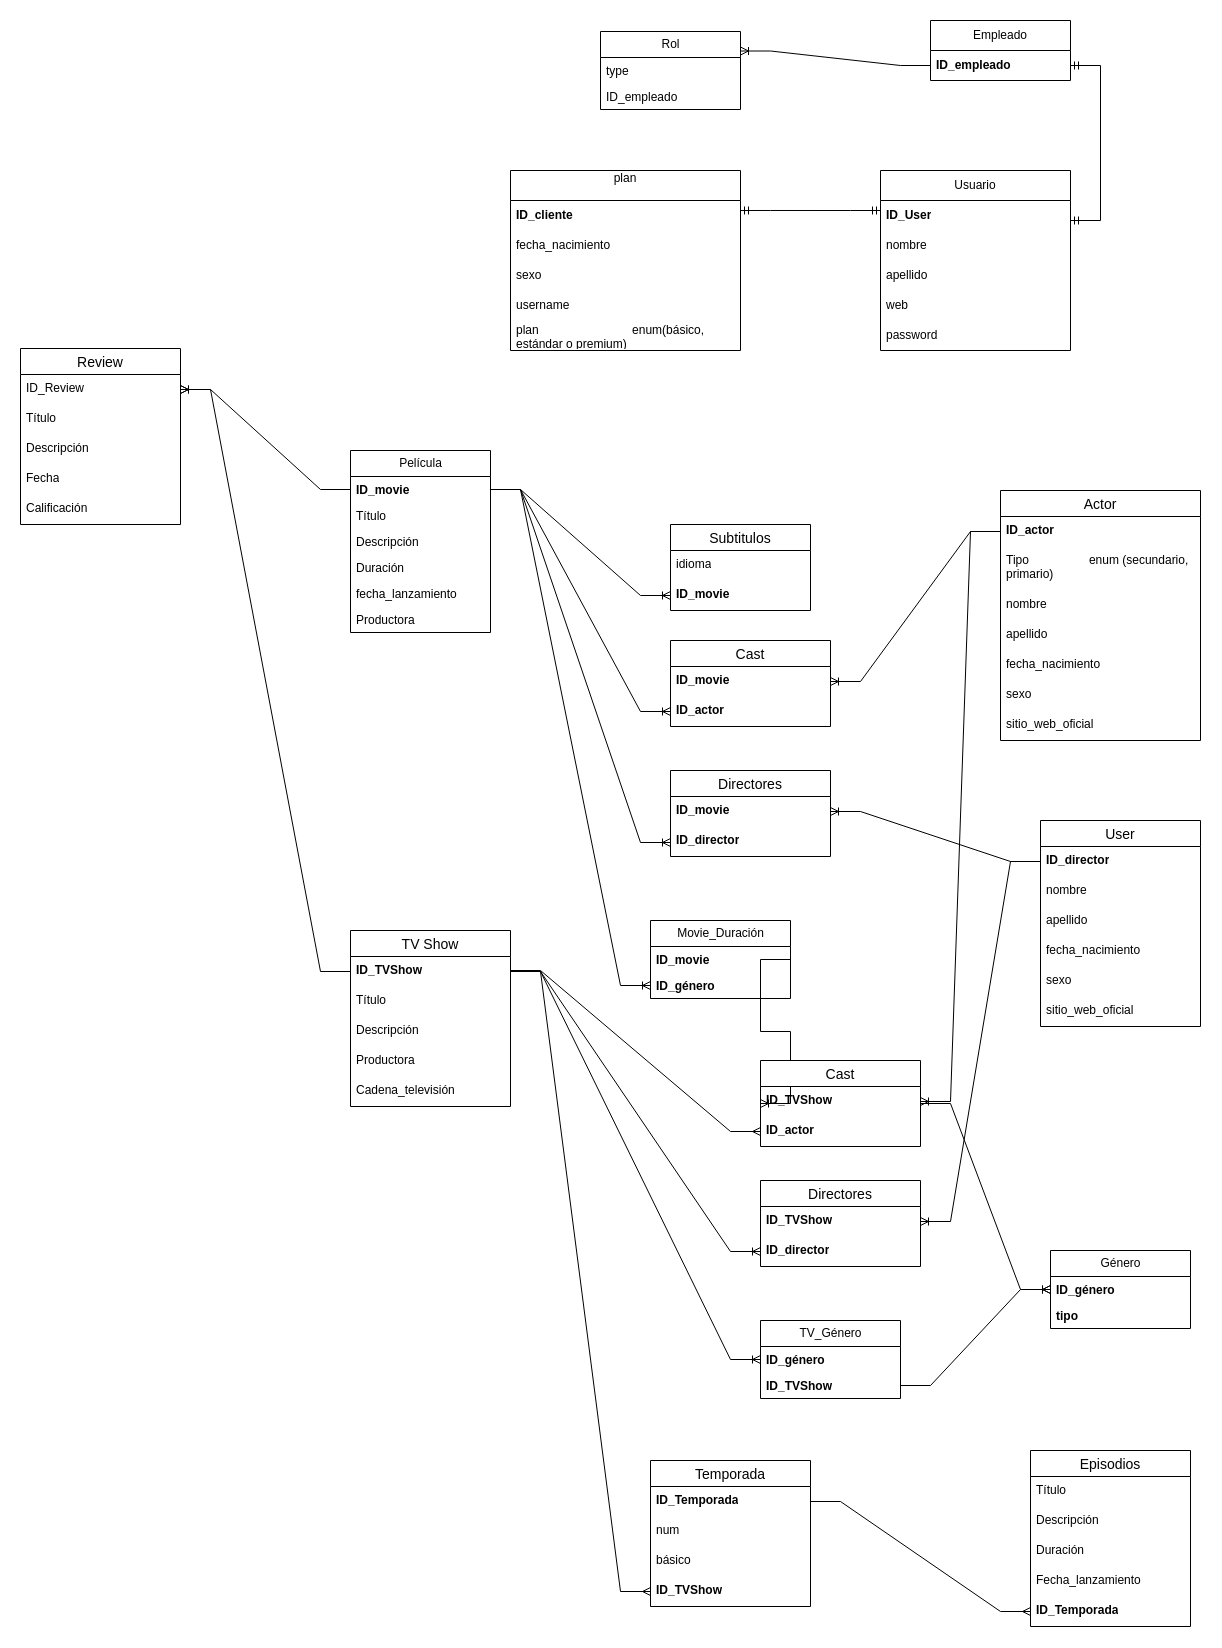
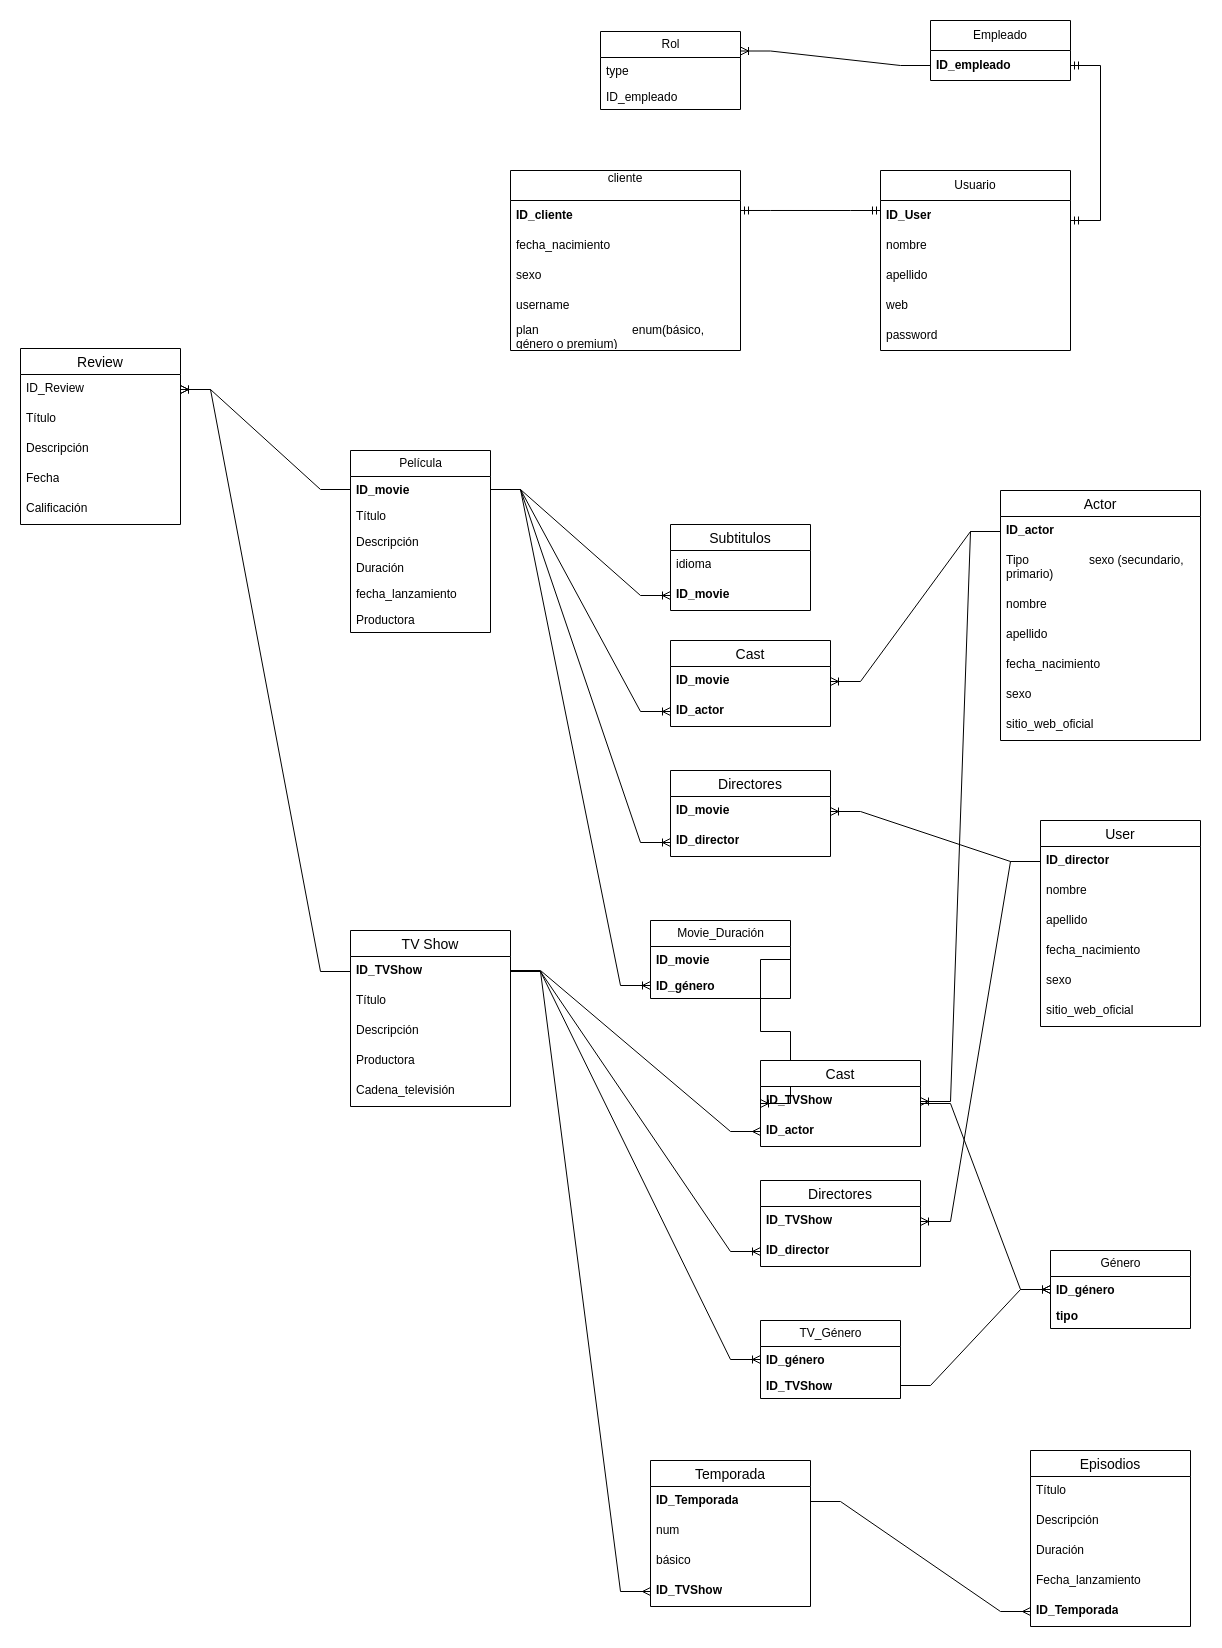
node "plan": label "plan" -> "cliente"
node "plan enum(básico, estándar o premium)": label "plan enum(básico, estándar o premium)" -> "plan enum(básico, género o premium)"
node "Tipo enum (secundario, primario)": label "Tipo enum (secundario, primario)" -> "Tipo sexo (secundario, primario)"
